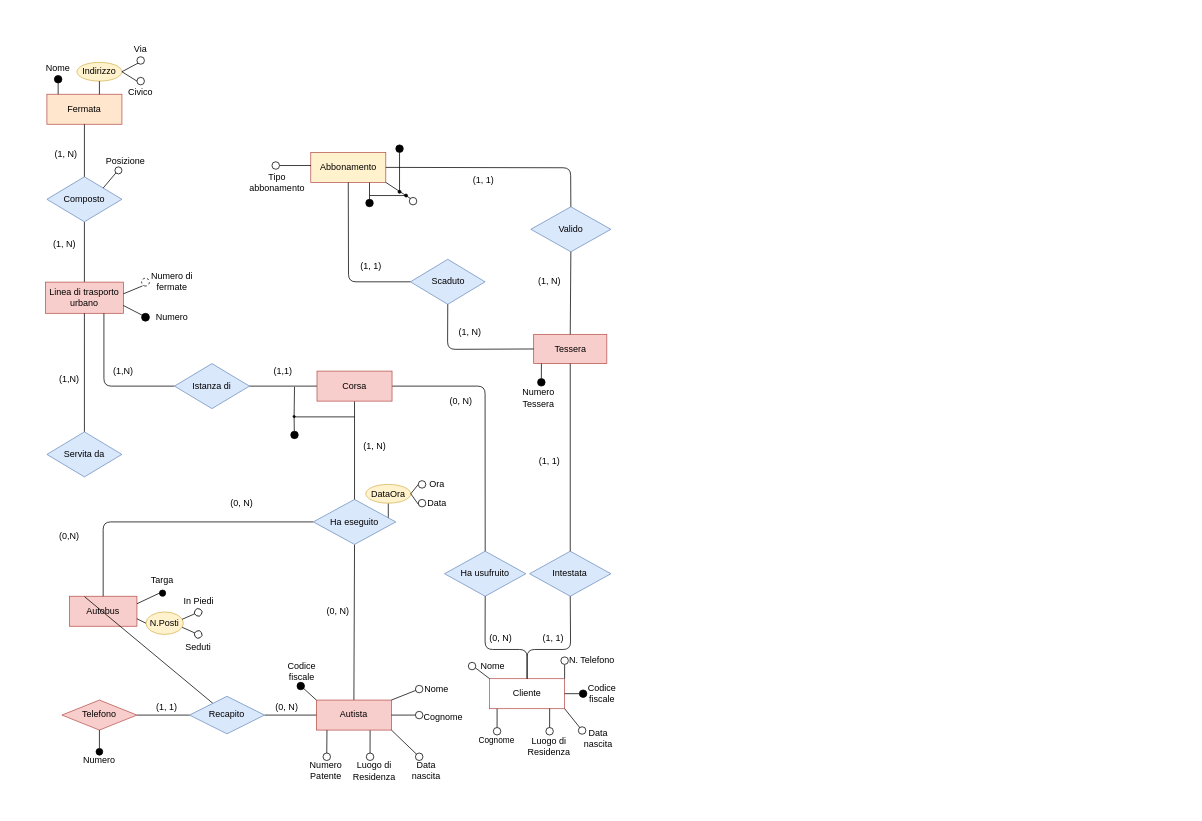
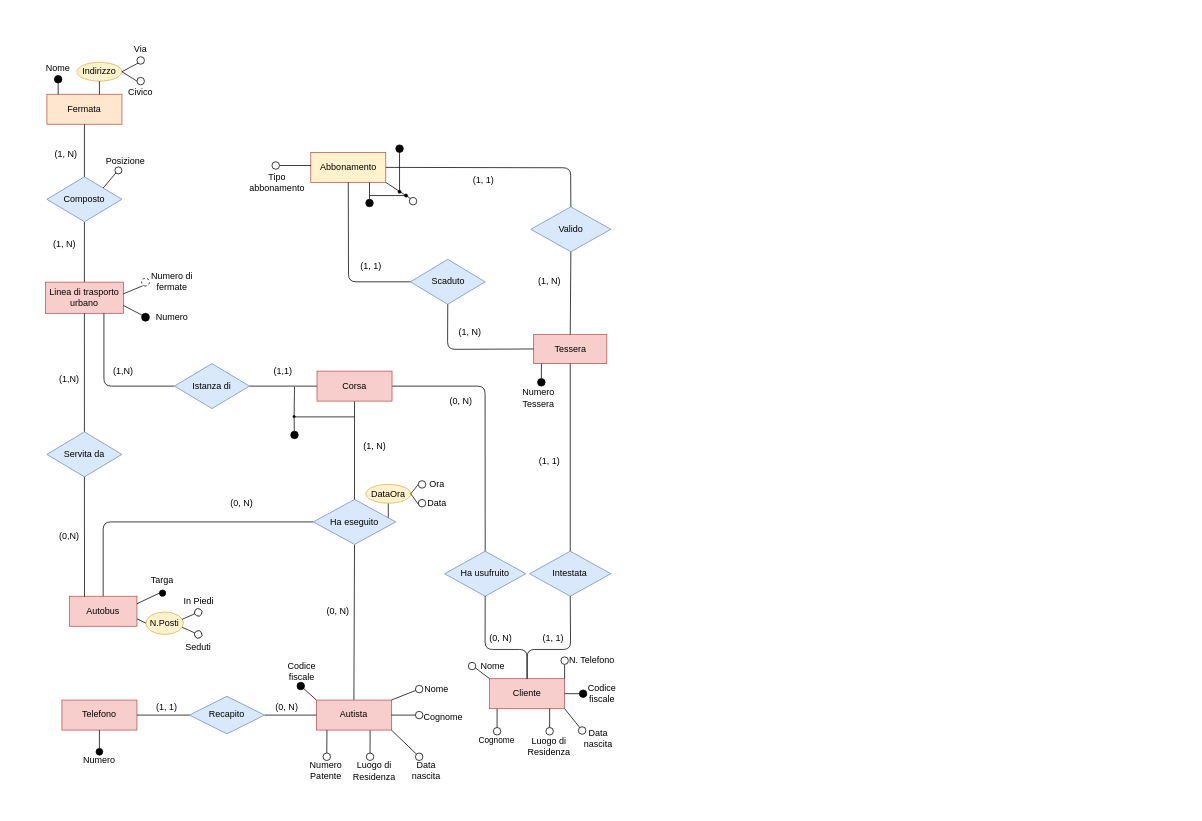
edge "Autobus" -- "Recapito": now "Autobus" -- "Servita da"
node "Cliente": fillcolor #ffffff -> #f8cecc
node "Telefono": shape diamond -> rectangle
